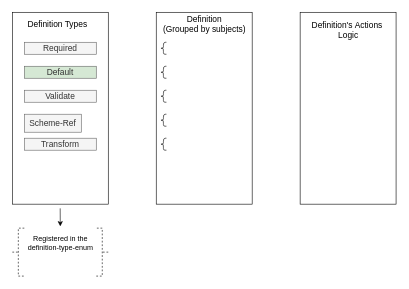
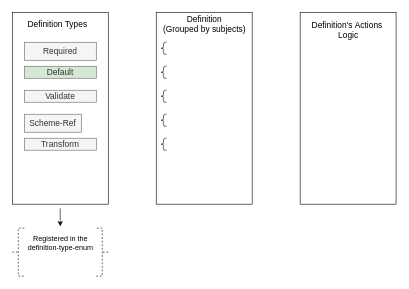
node "Required": size 72x12 -> 72x18
